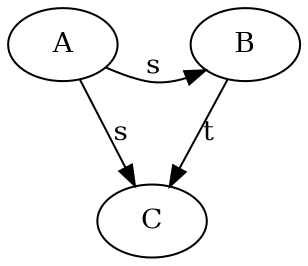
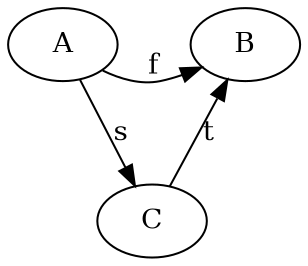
edge "A" -> "B": label "s" -> "f"
edge "B" -> "C": reversed
